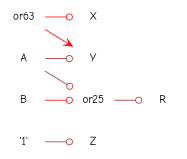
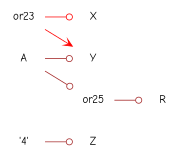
node "or63": label "or63" -> "or23"
node "B": removed
node "'1'": label "'1'" -> "'4'"
